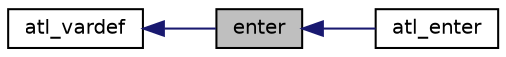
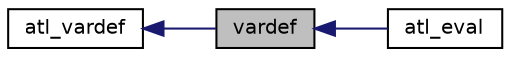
node "enter": label "enter" -> "vardef"
node "atl_enter": label "atl_enter" -> "atl_eval"
